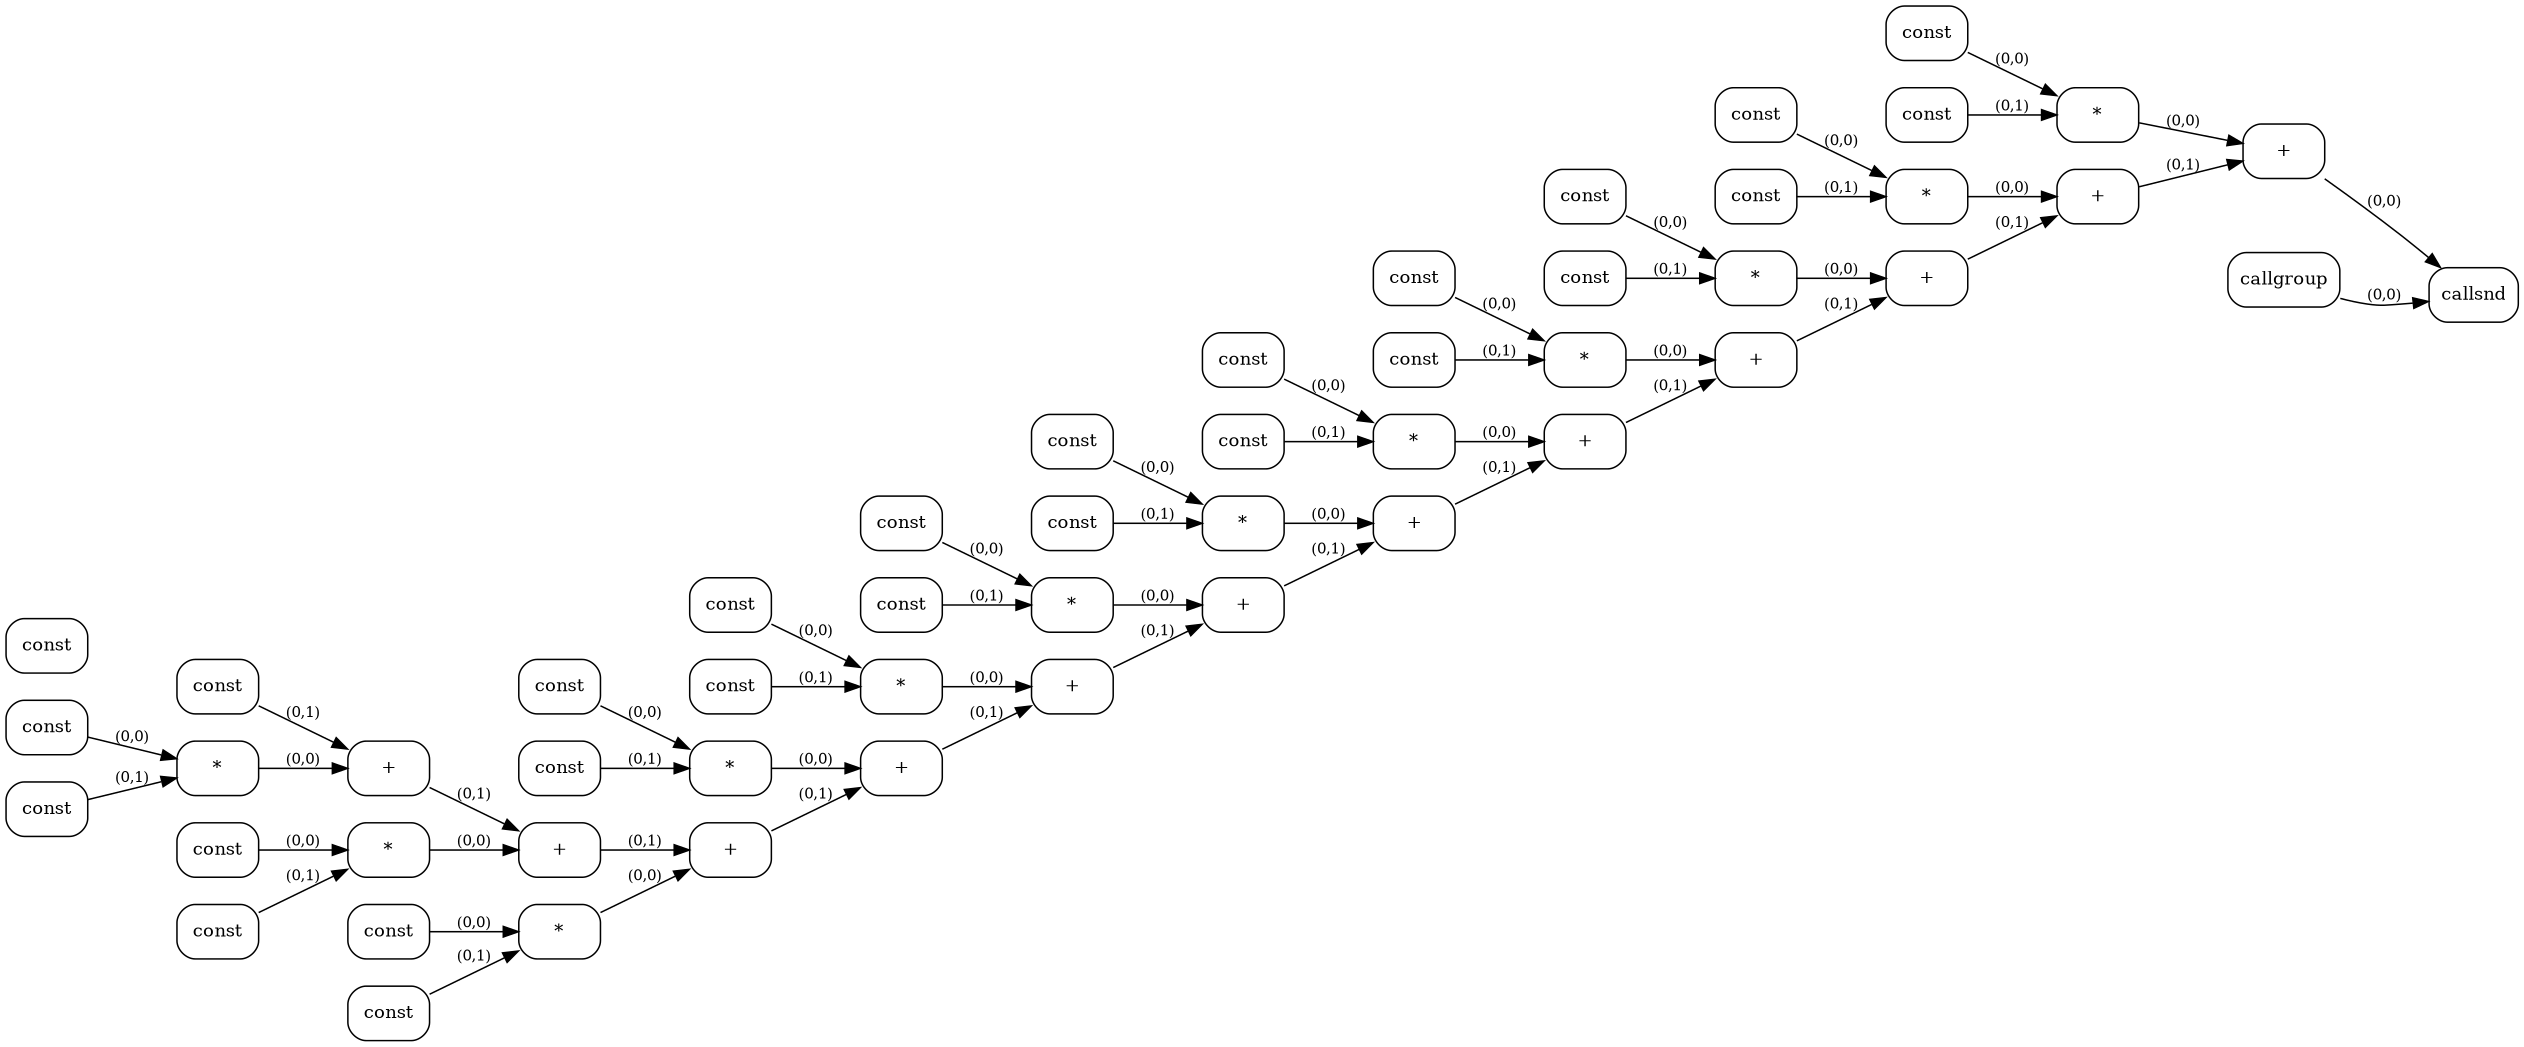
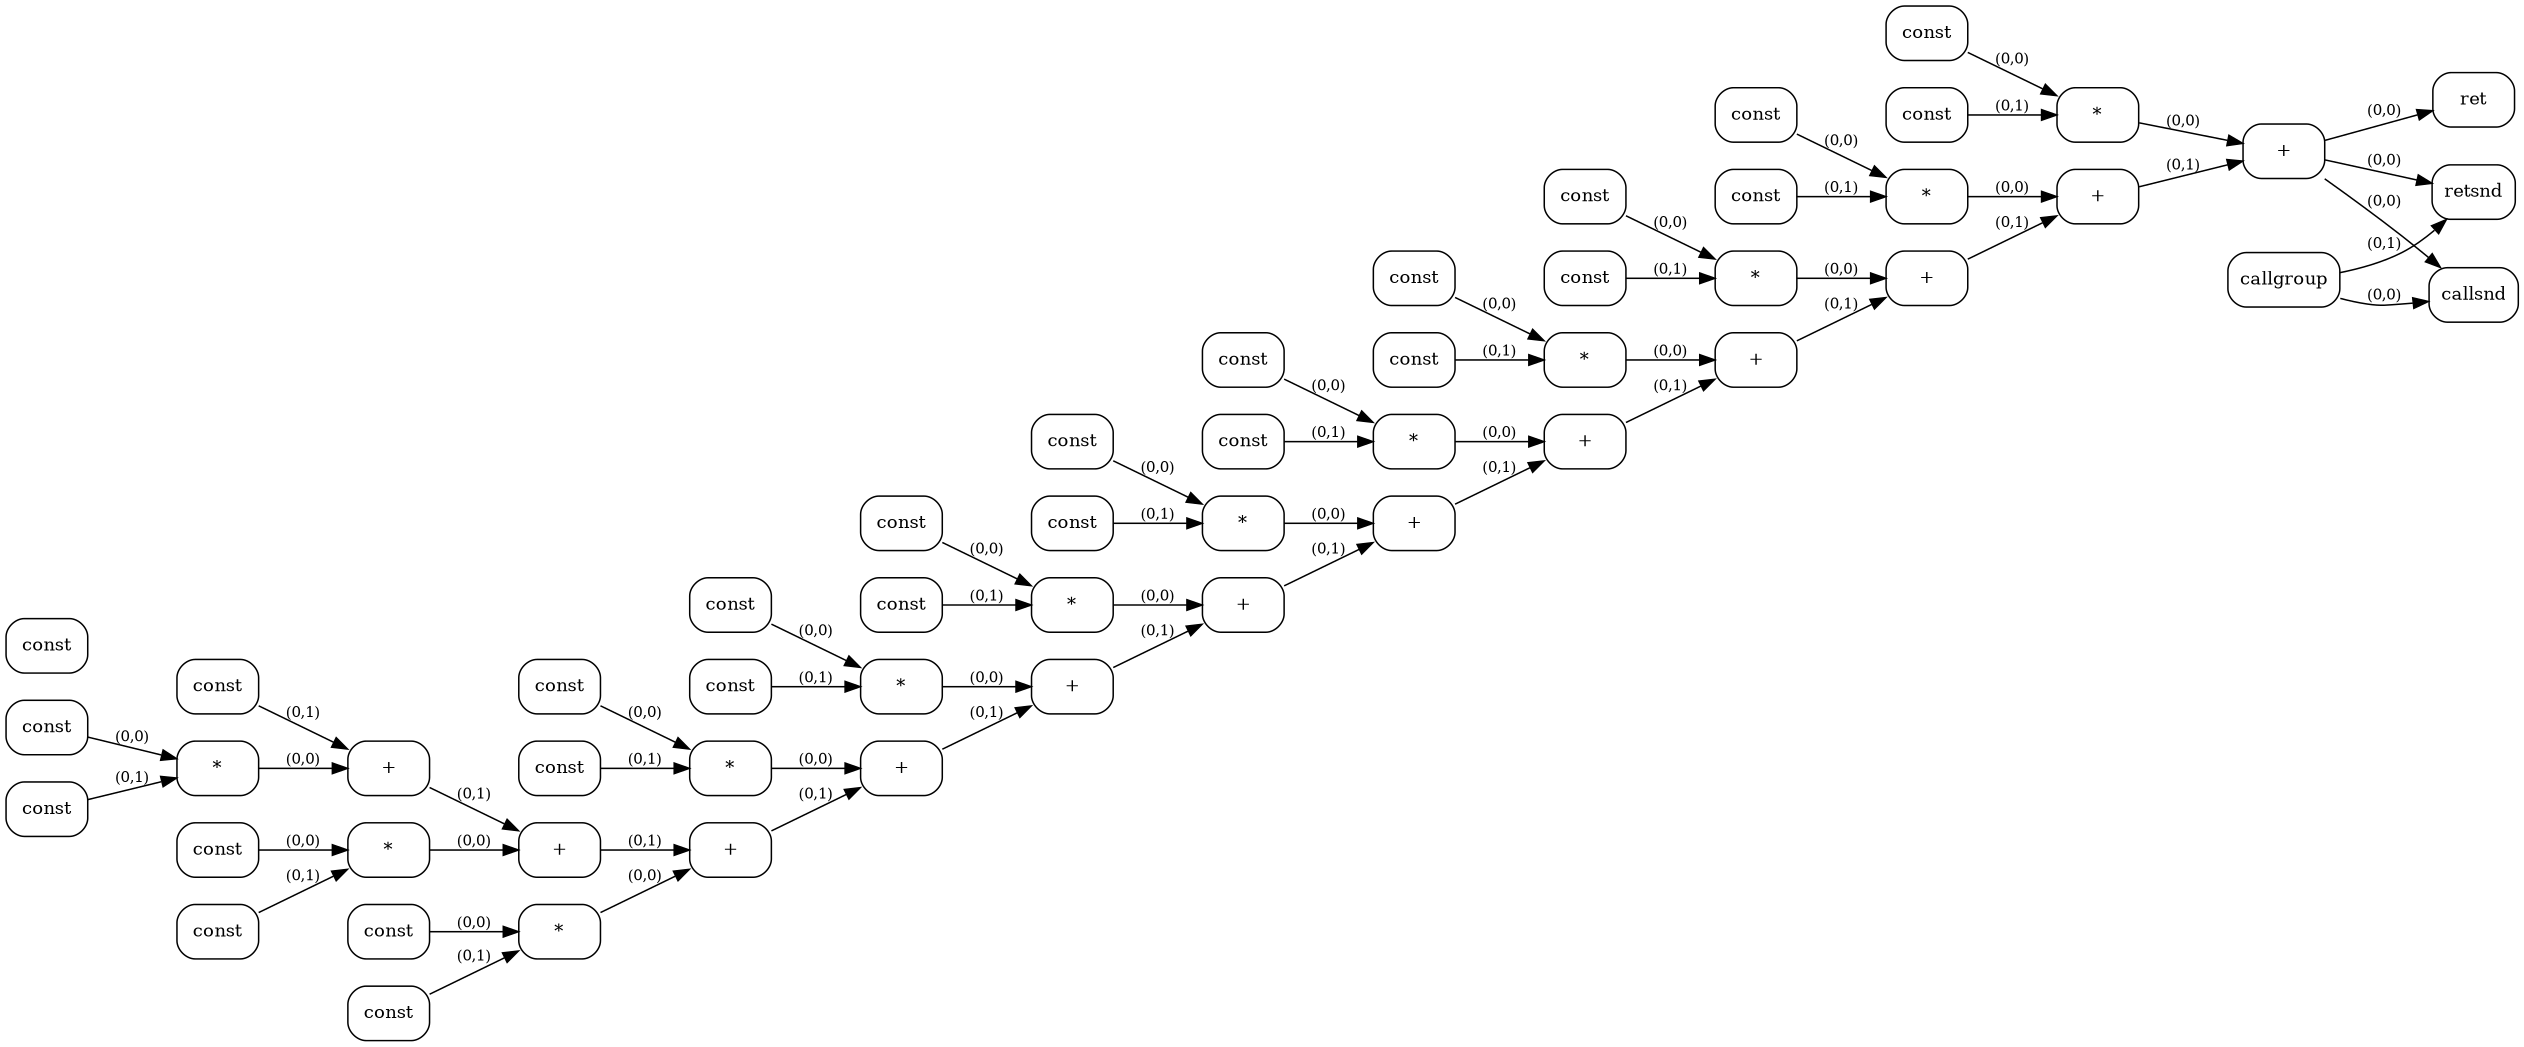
node "ret": added
node "retsnd": added
